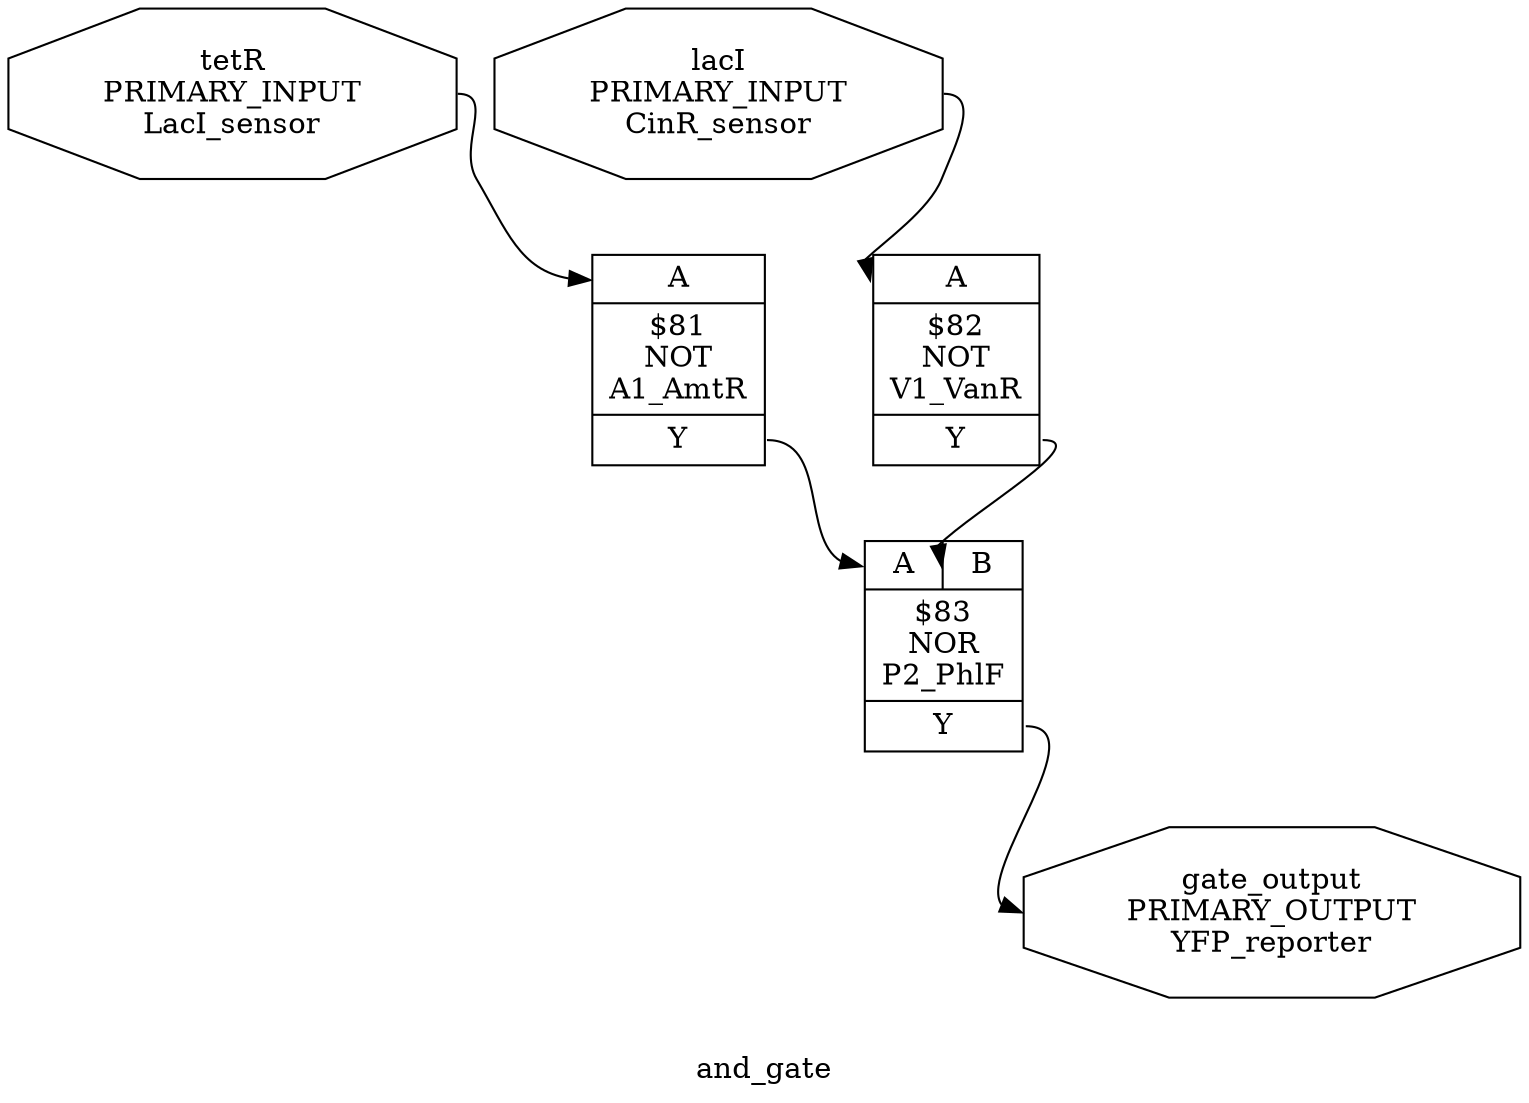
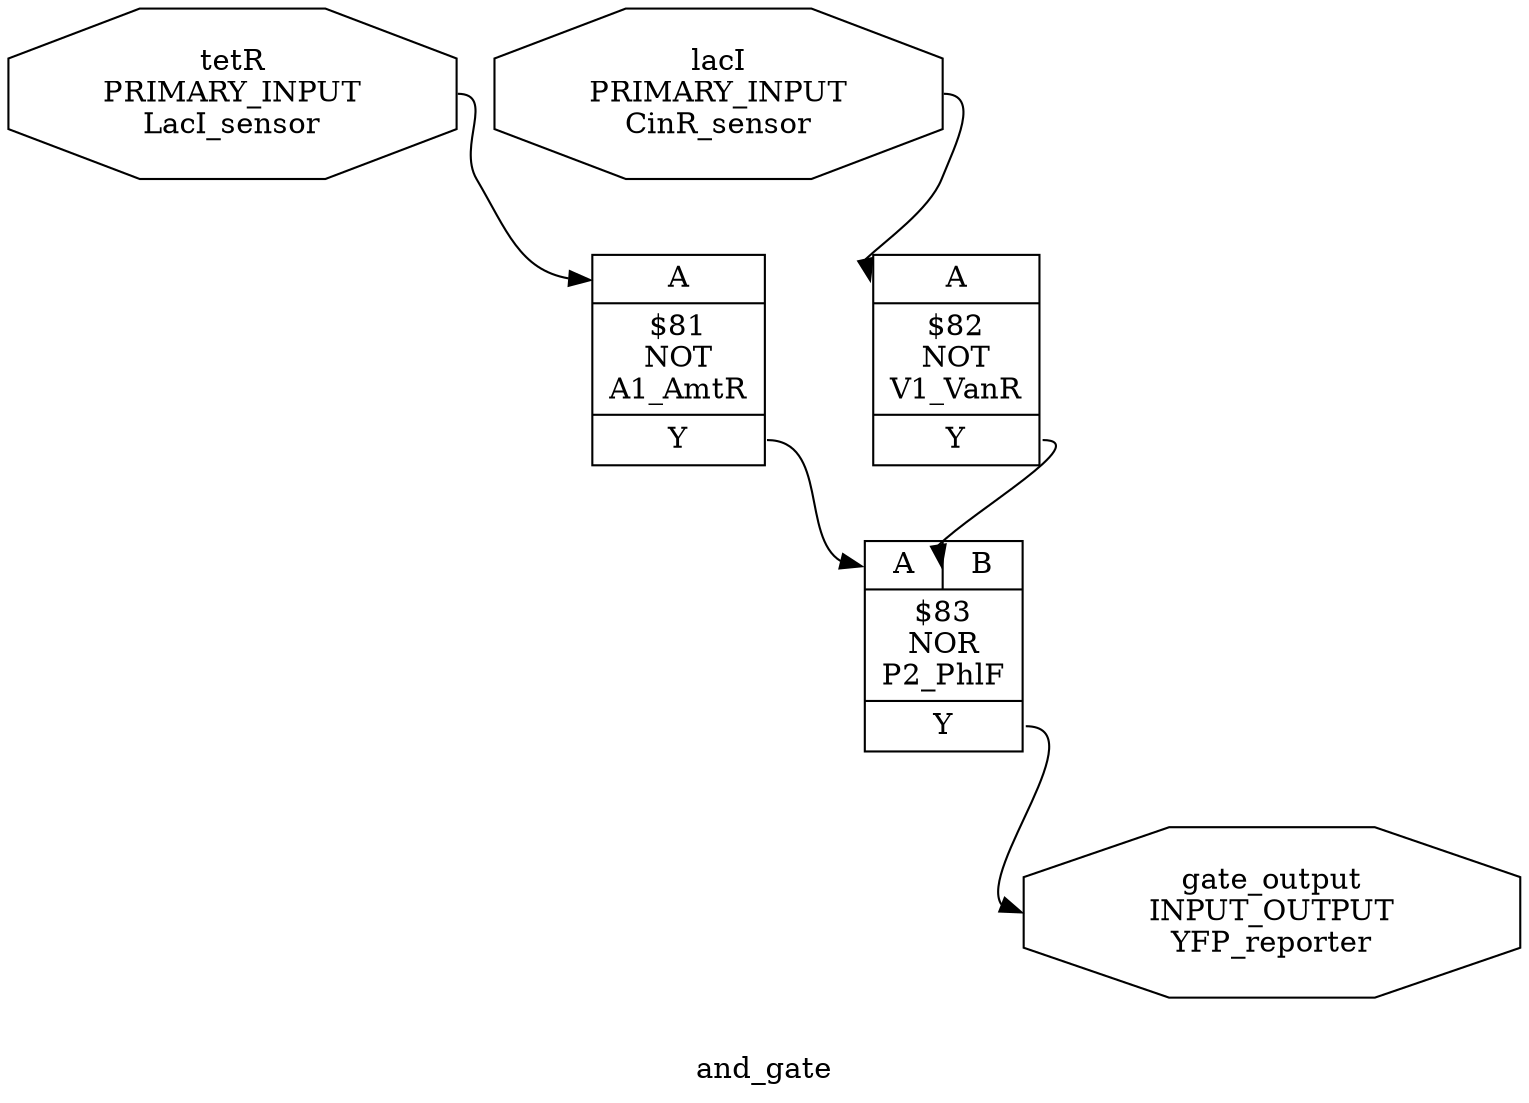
node "gate_output PRIMARY_OUTPUT YFP_reporter": label "gate_output PRIMARY_OUTPUT YFP_reporter" -> "gate_output INPUT_OUTPUT YFP_reporter"
